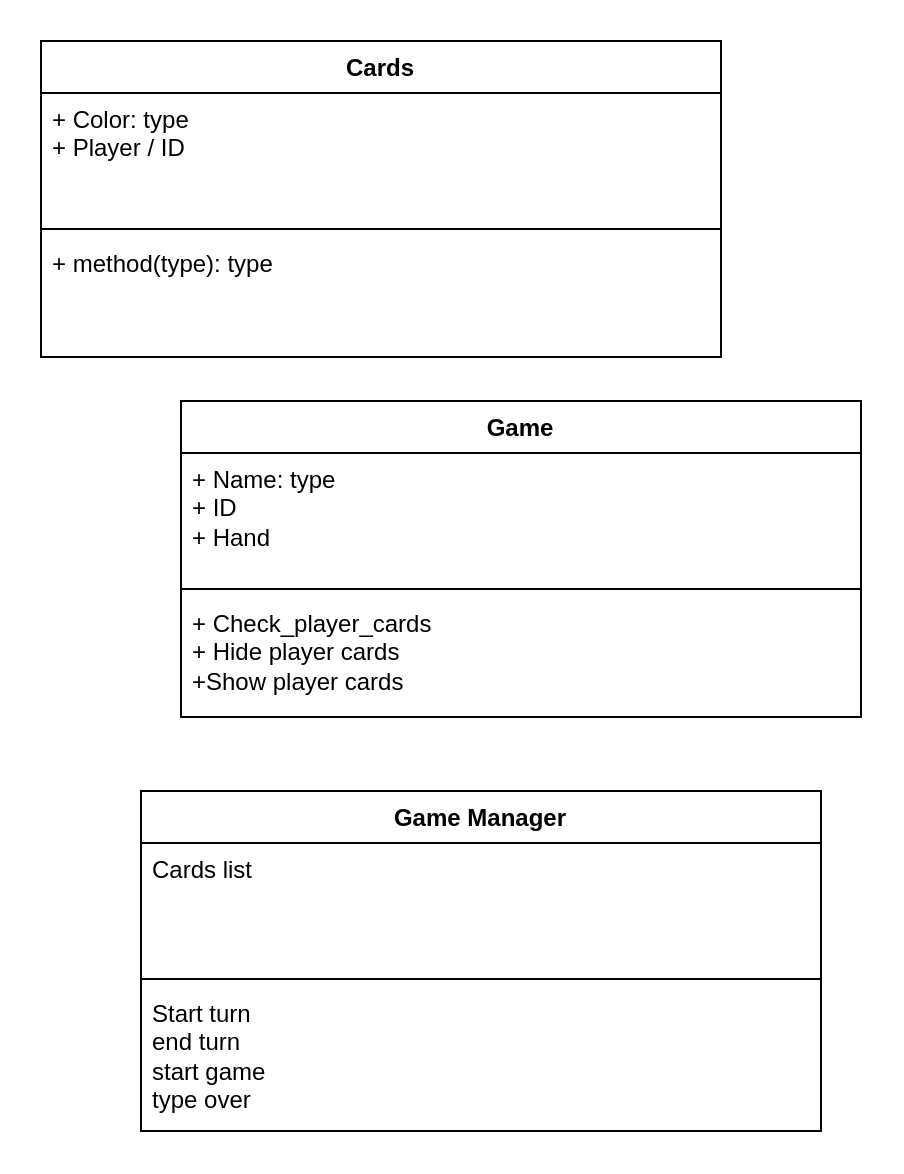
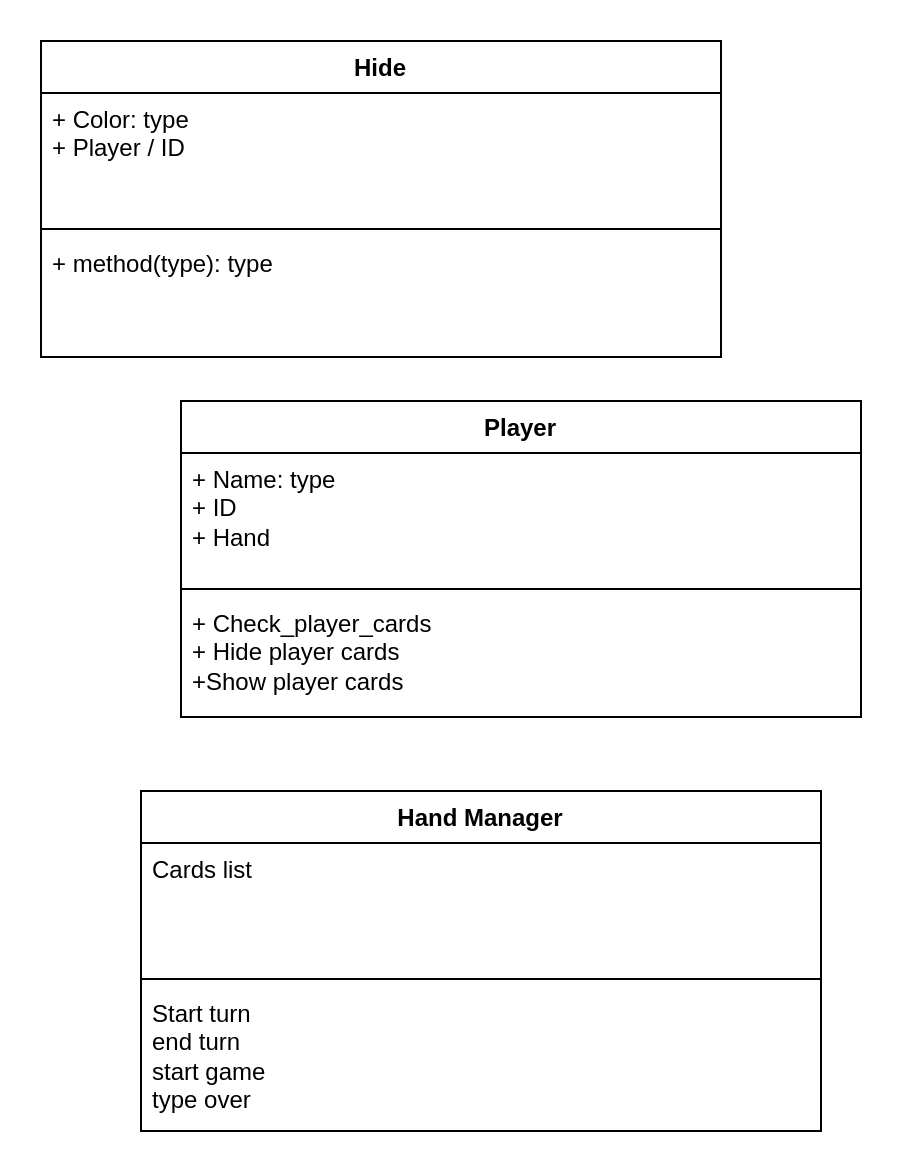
node "Cards": label "Cards" -> "Hide"
node "Game": label "Game" -> "Player"
node "Game Manager": label "Game Manager" -> "Hand Manager"
